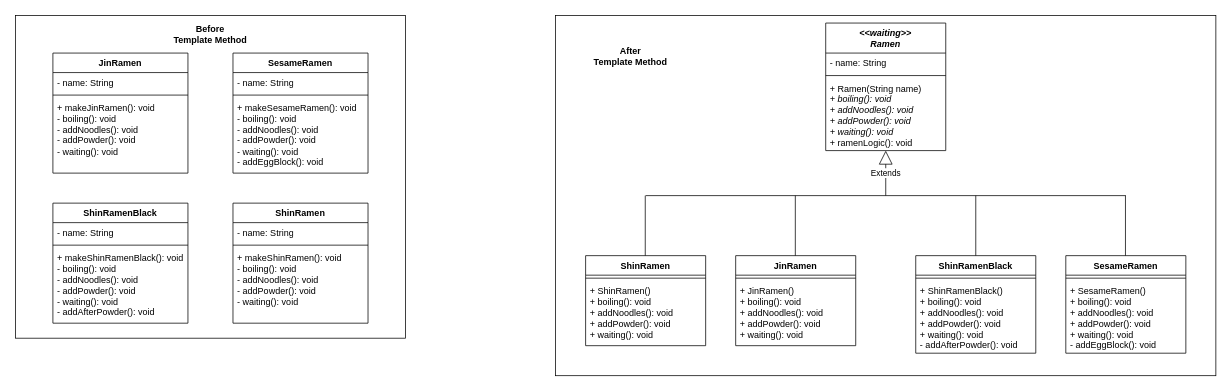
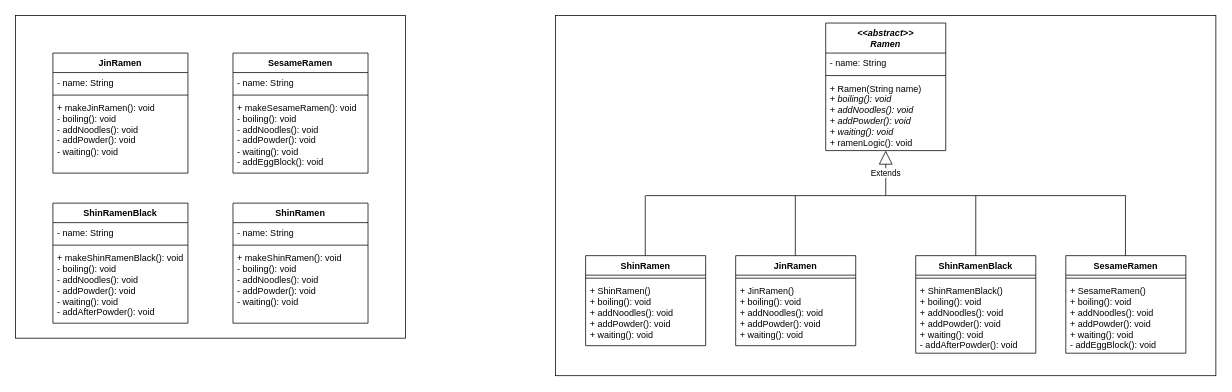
node "Before Template Method": removed
node "<<waiting>>Ramen": label "<<waiting>>Ramen" -> "<<abstract>>Ramen"
node "After Template Method": removed
